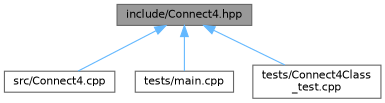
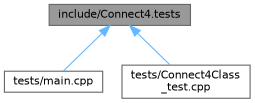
node "include/Connect4.hpp": label "include/Connect4.hpp" -> "include/Connect4.tests"
node "src/Connect4.cpp": removed
